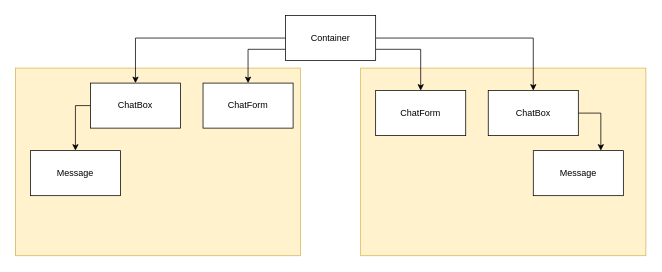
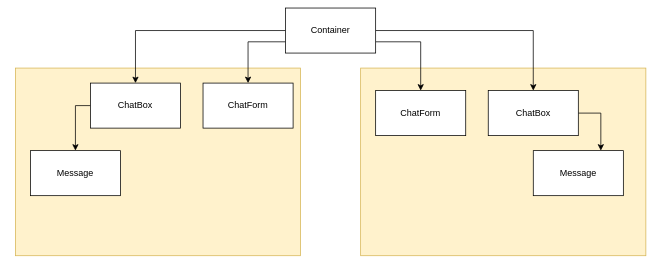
node "Container": moved (330, 38) -> (330, 30)
